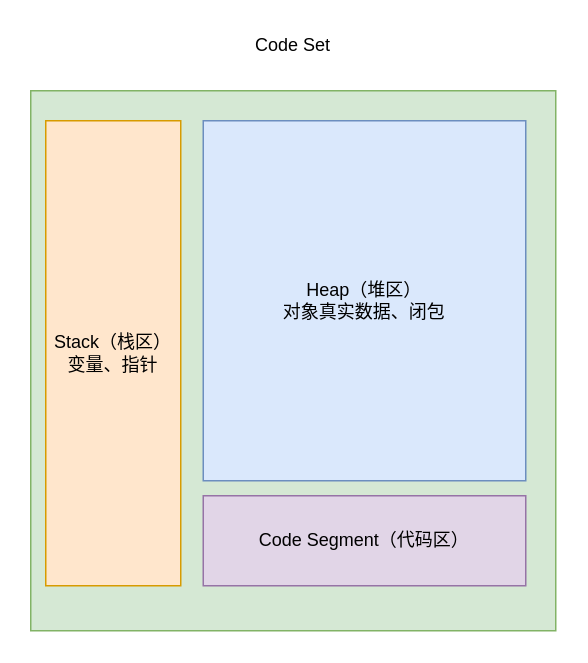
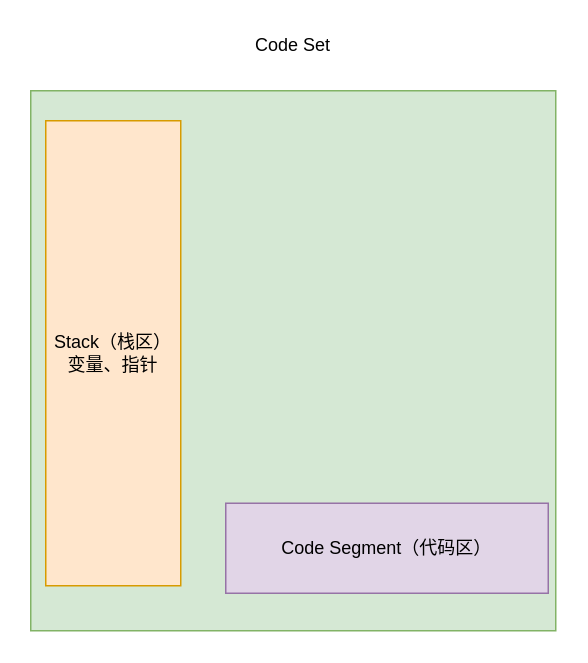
node "Heap（堆区） 对象真实数据、闭包": removed
node "Code Segment（代码区）": moved (365, 541) -> (387, 548)
